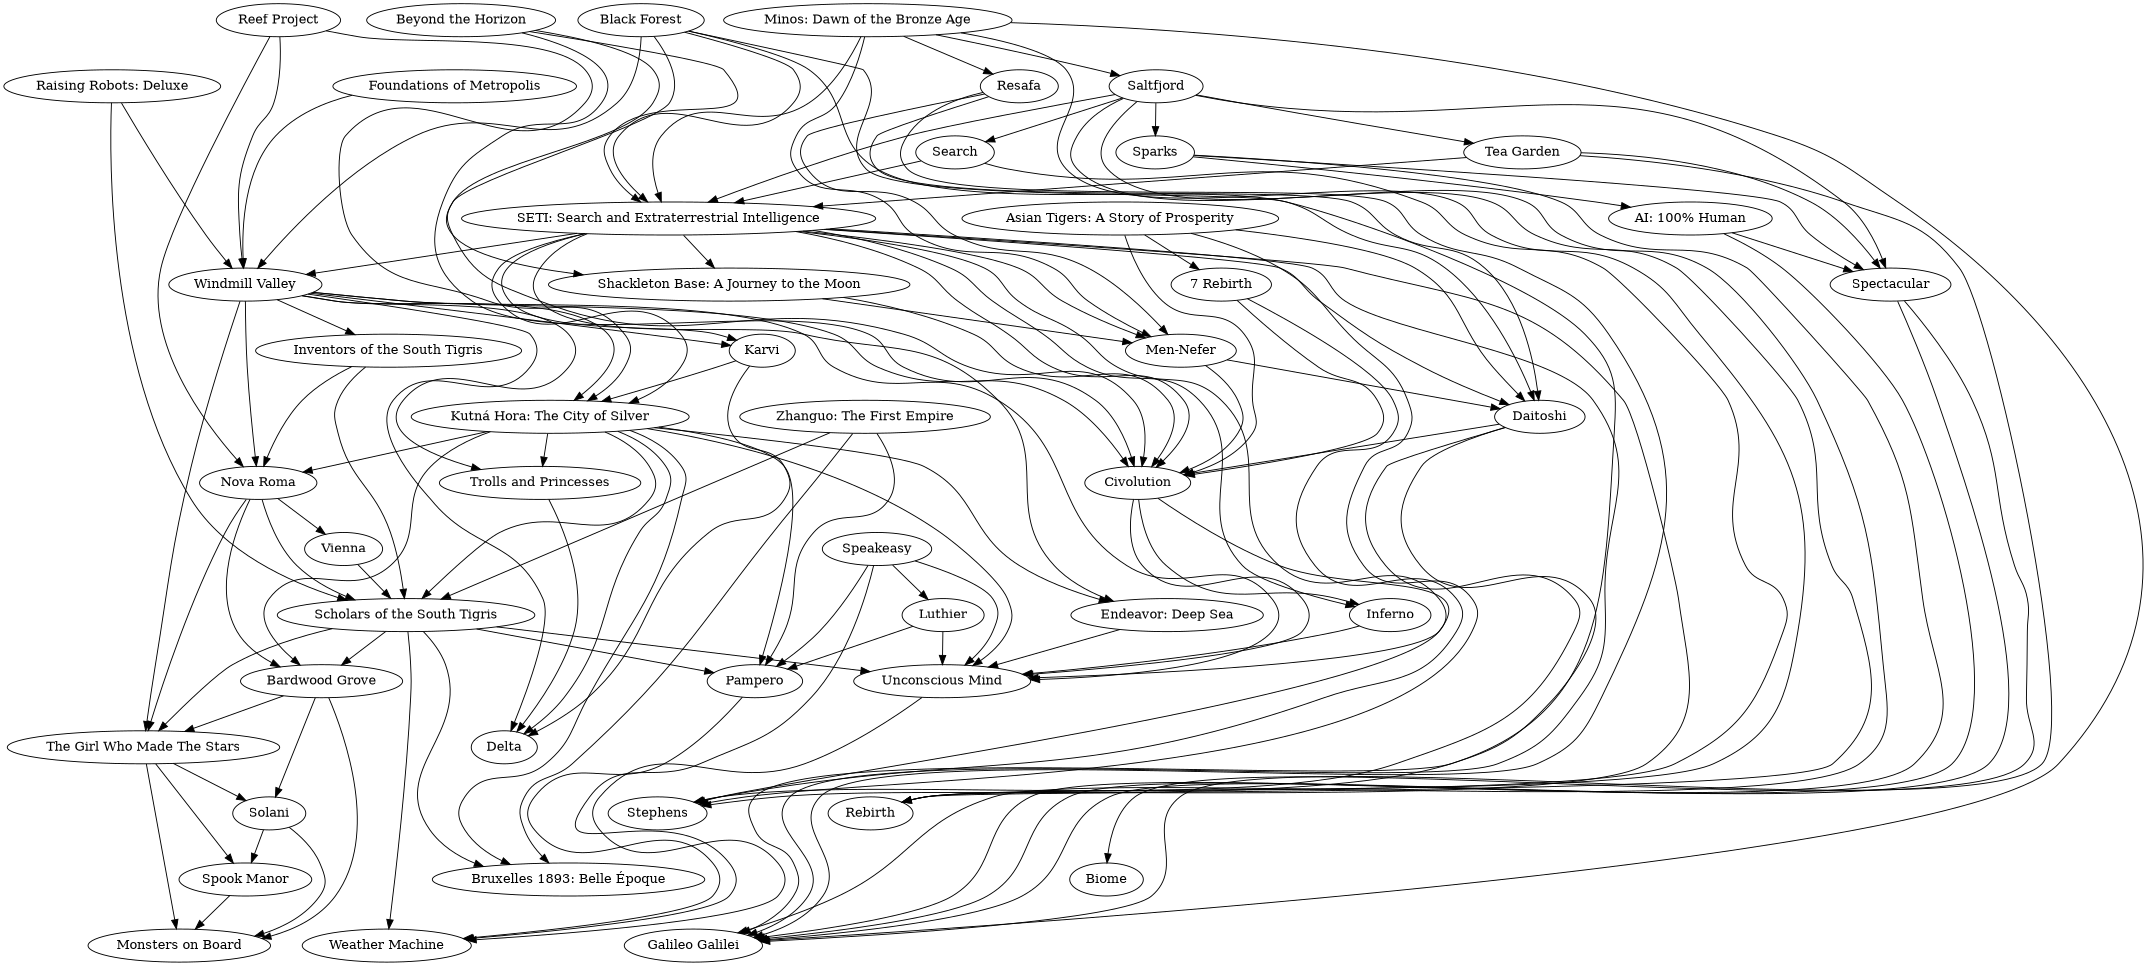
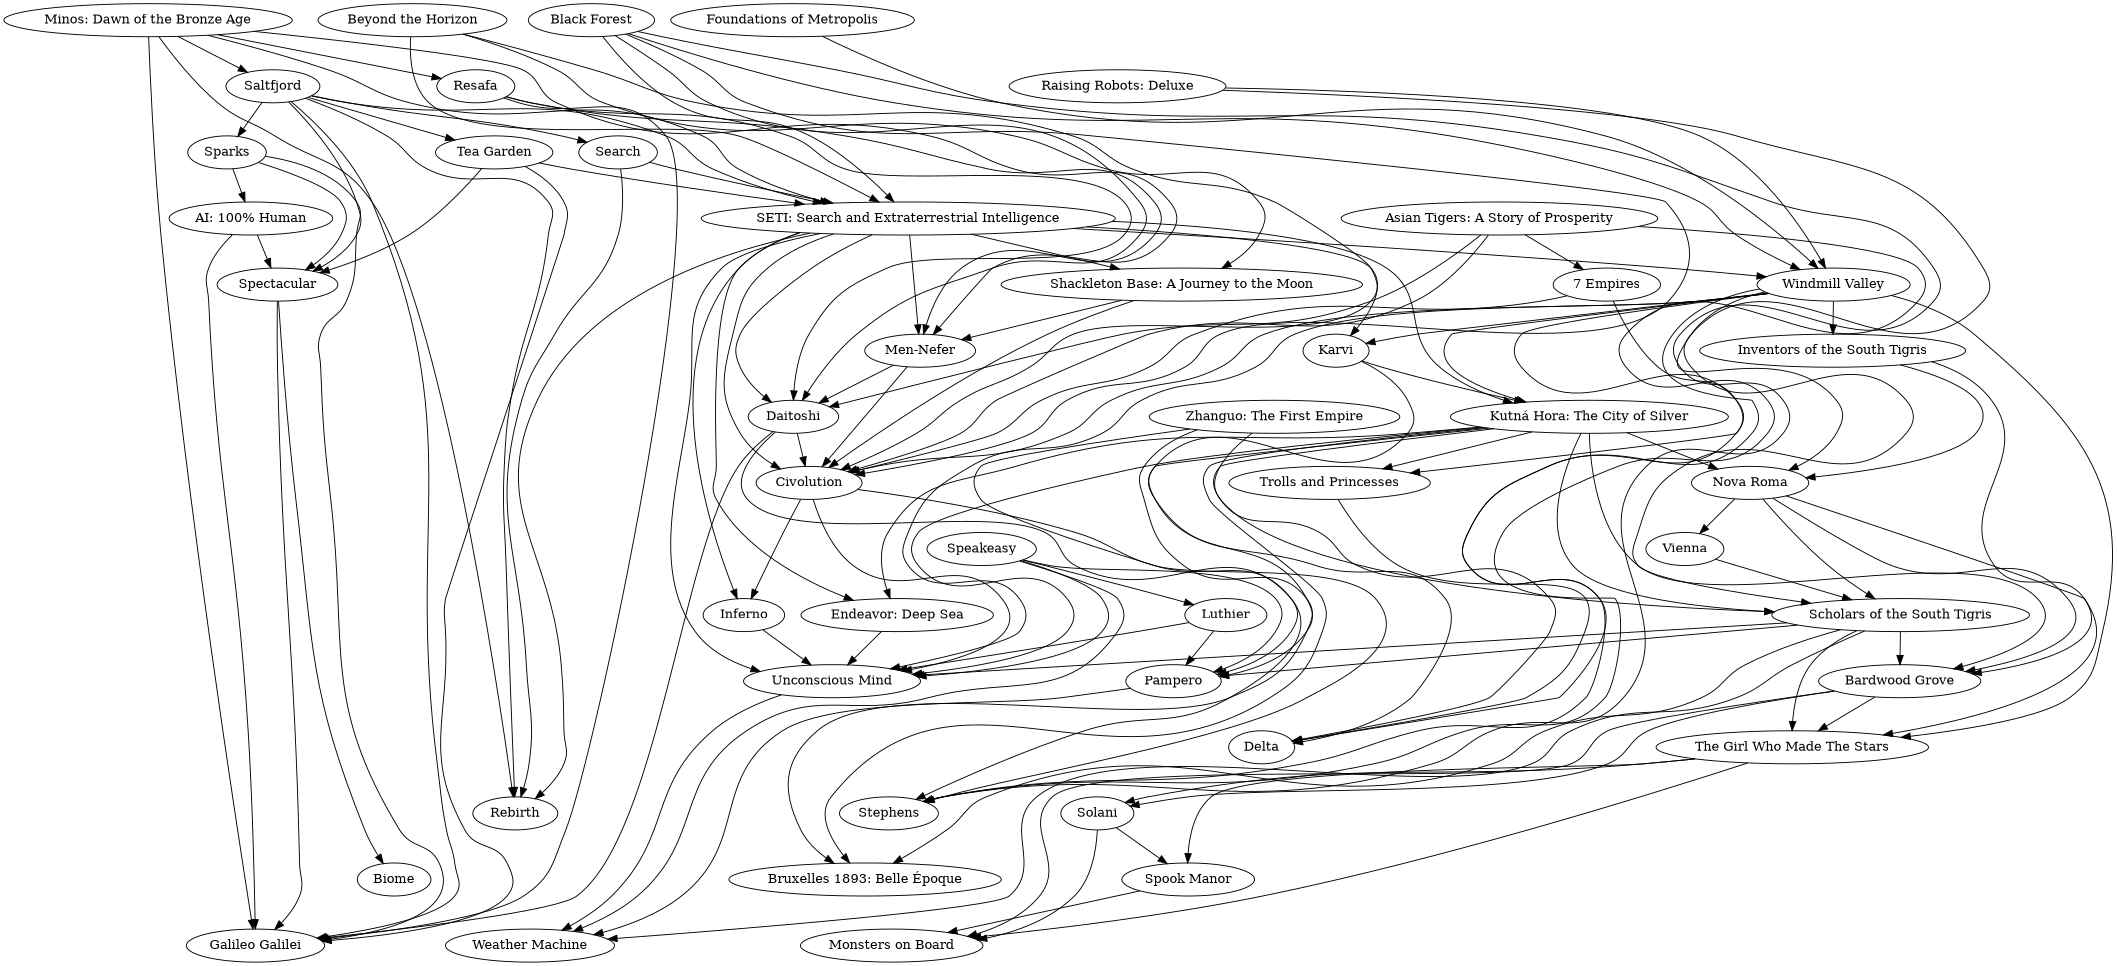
node "Reef Project": removed
node "7 Rebirth": label "7 Rebirth" -> "7 Empires"
edge "Inventors of the South Tigris" -> "Scholars of the South Tigris": now "Inventors of the South Tigris" -> "Bardwood Grove"
edge "SETI: Search and Extraterrestrial Intelligence" -> "Galileo Galilei": removed
